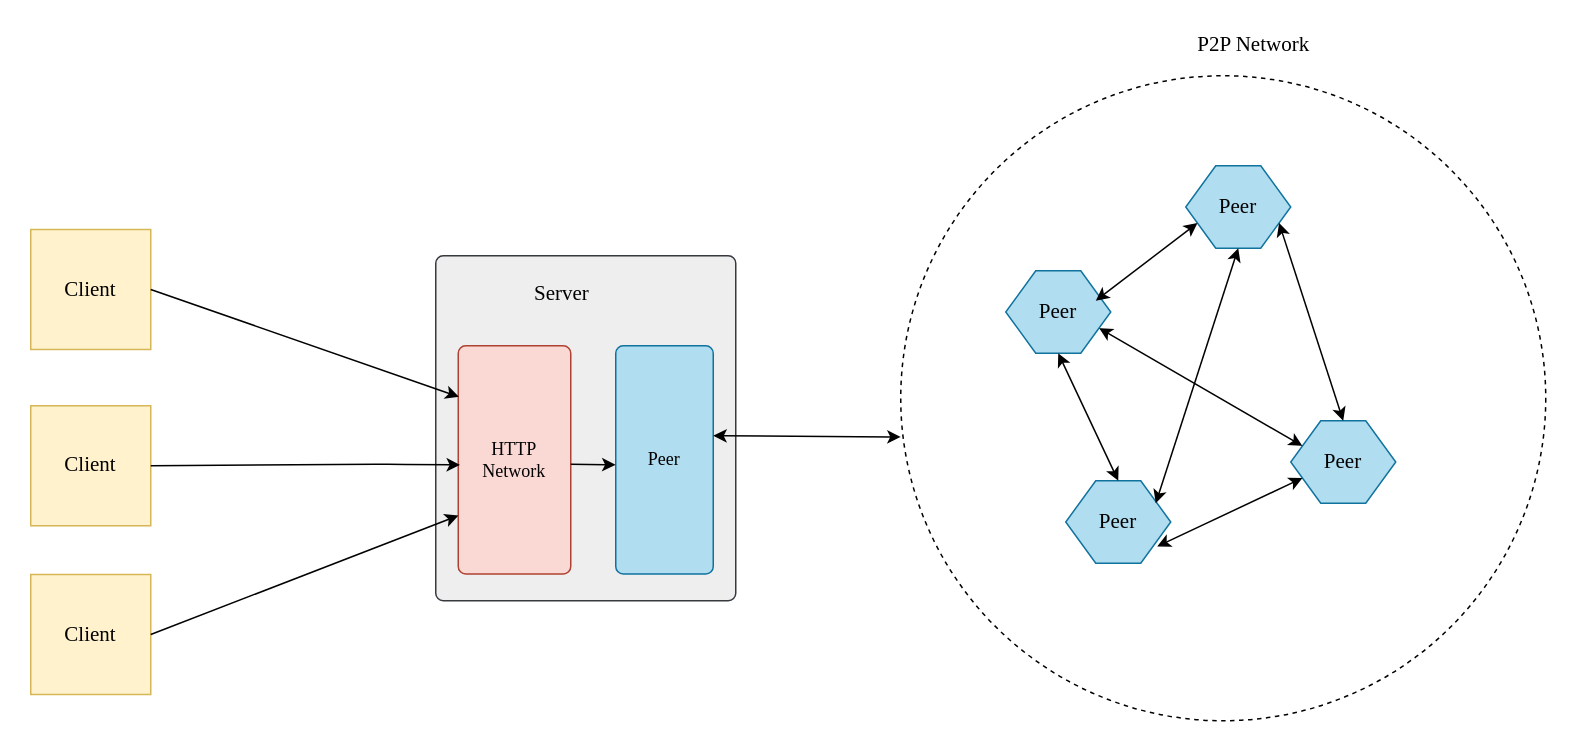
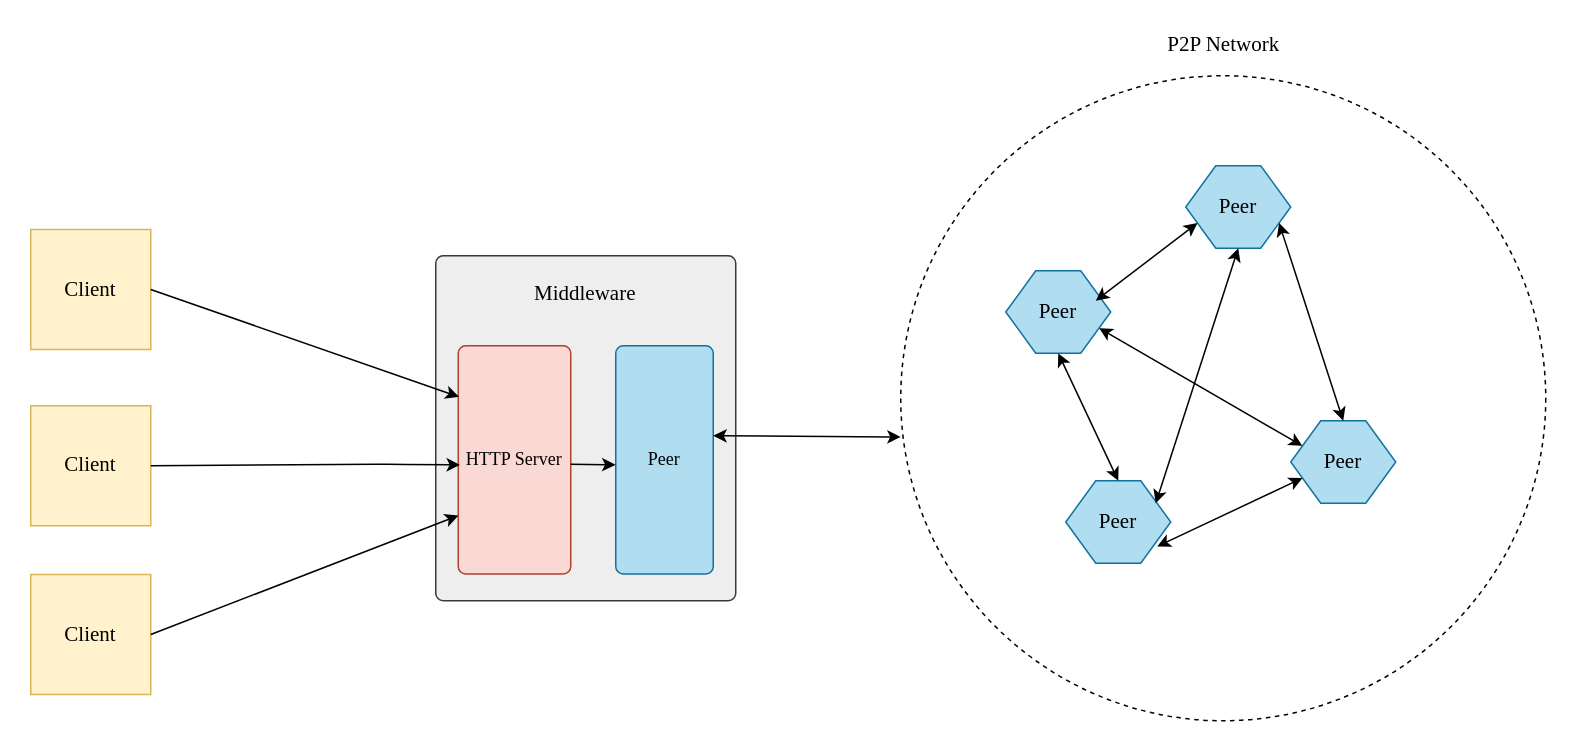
node "P2P Network": moved (1253, 46) -> (1223, 46)
node "Server": label "Server" -> "Middleware"
node "HTTP Network": label "HTTP Network" -> "HTTP Server"
